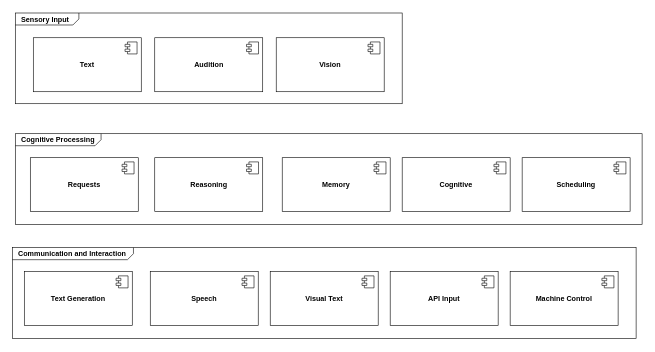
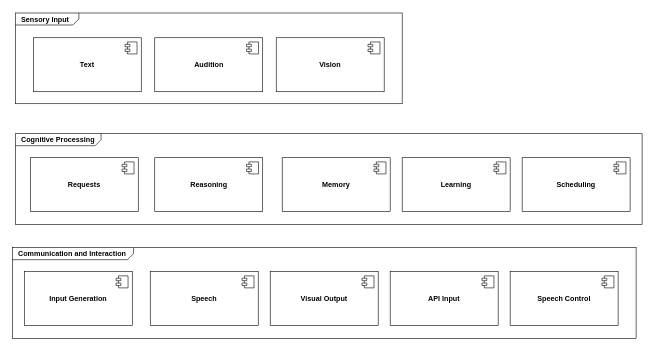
node "Cognitive": label "Cognitive" -> "Learning"
node "Text Generation": label "Text Generation" -> "Input Generation"
node "Visual Text": label "Visual Text" -> "Visual Output"
node "Machine Control": label "Machine Control" -> "Speech Control"
